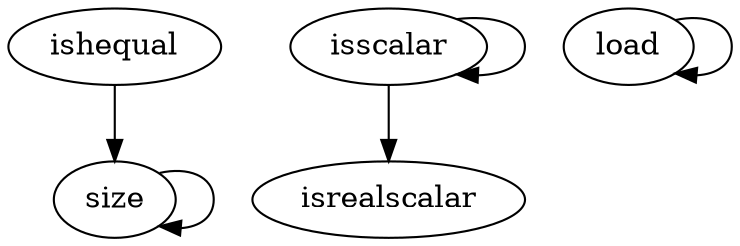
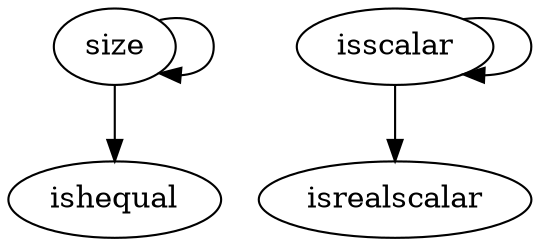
node "load": removed
edge "ishequal" -> "size": reversed
